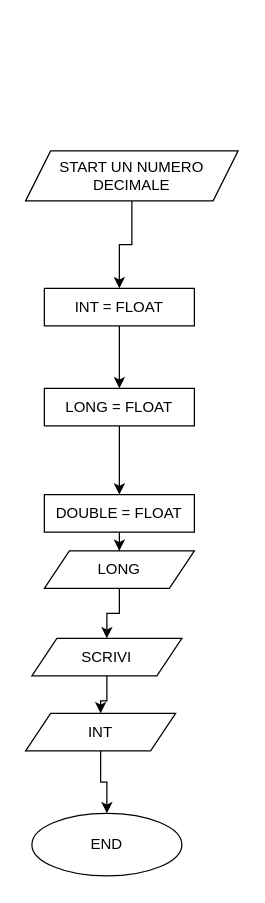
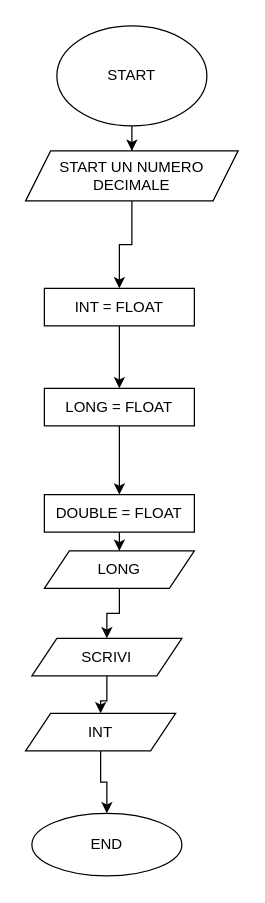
node "START": added
edge "START" -> "START UN NUMERO DECIMALE": added
